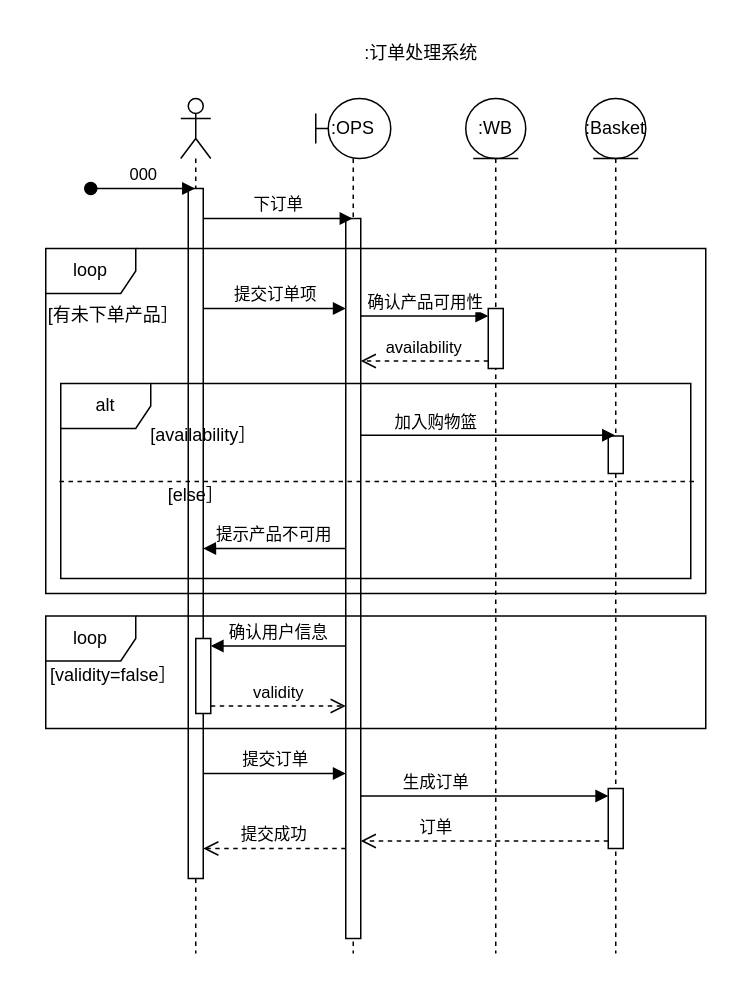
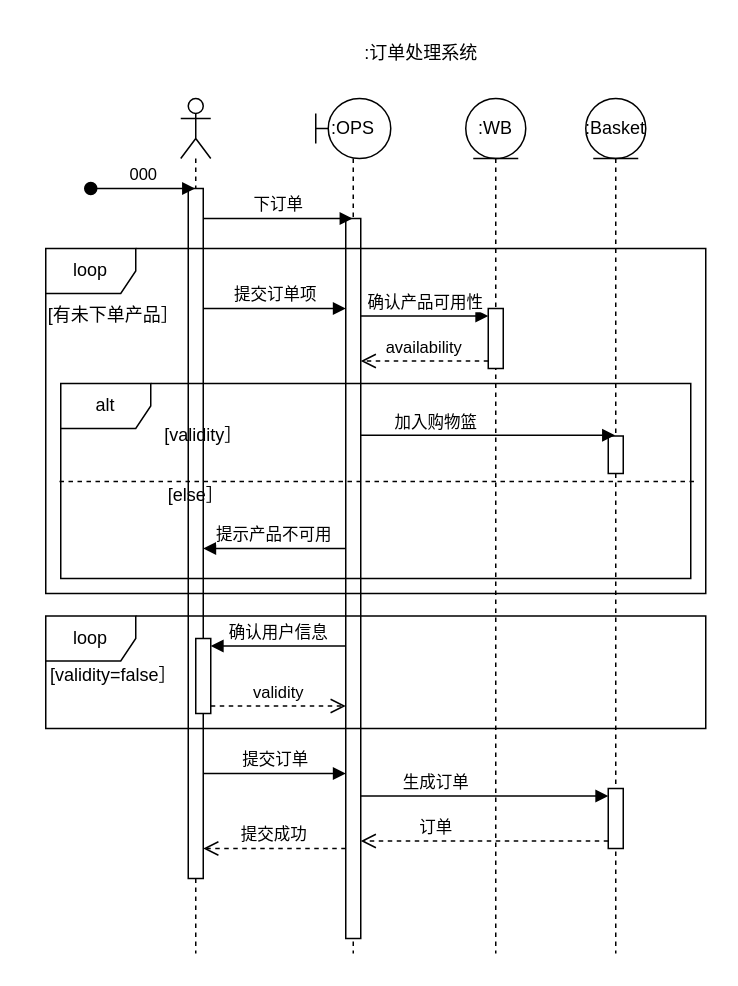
node "[availability］": label "[availability］" -> "[validity］"
